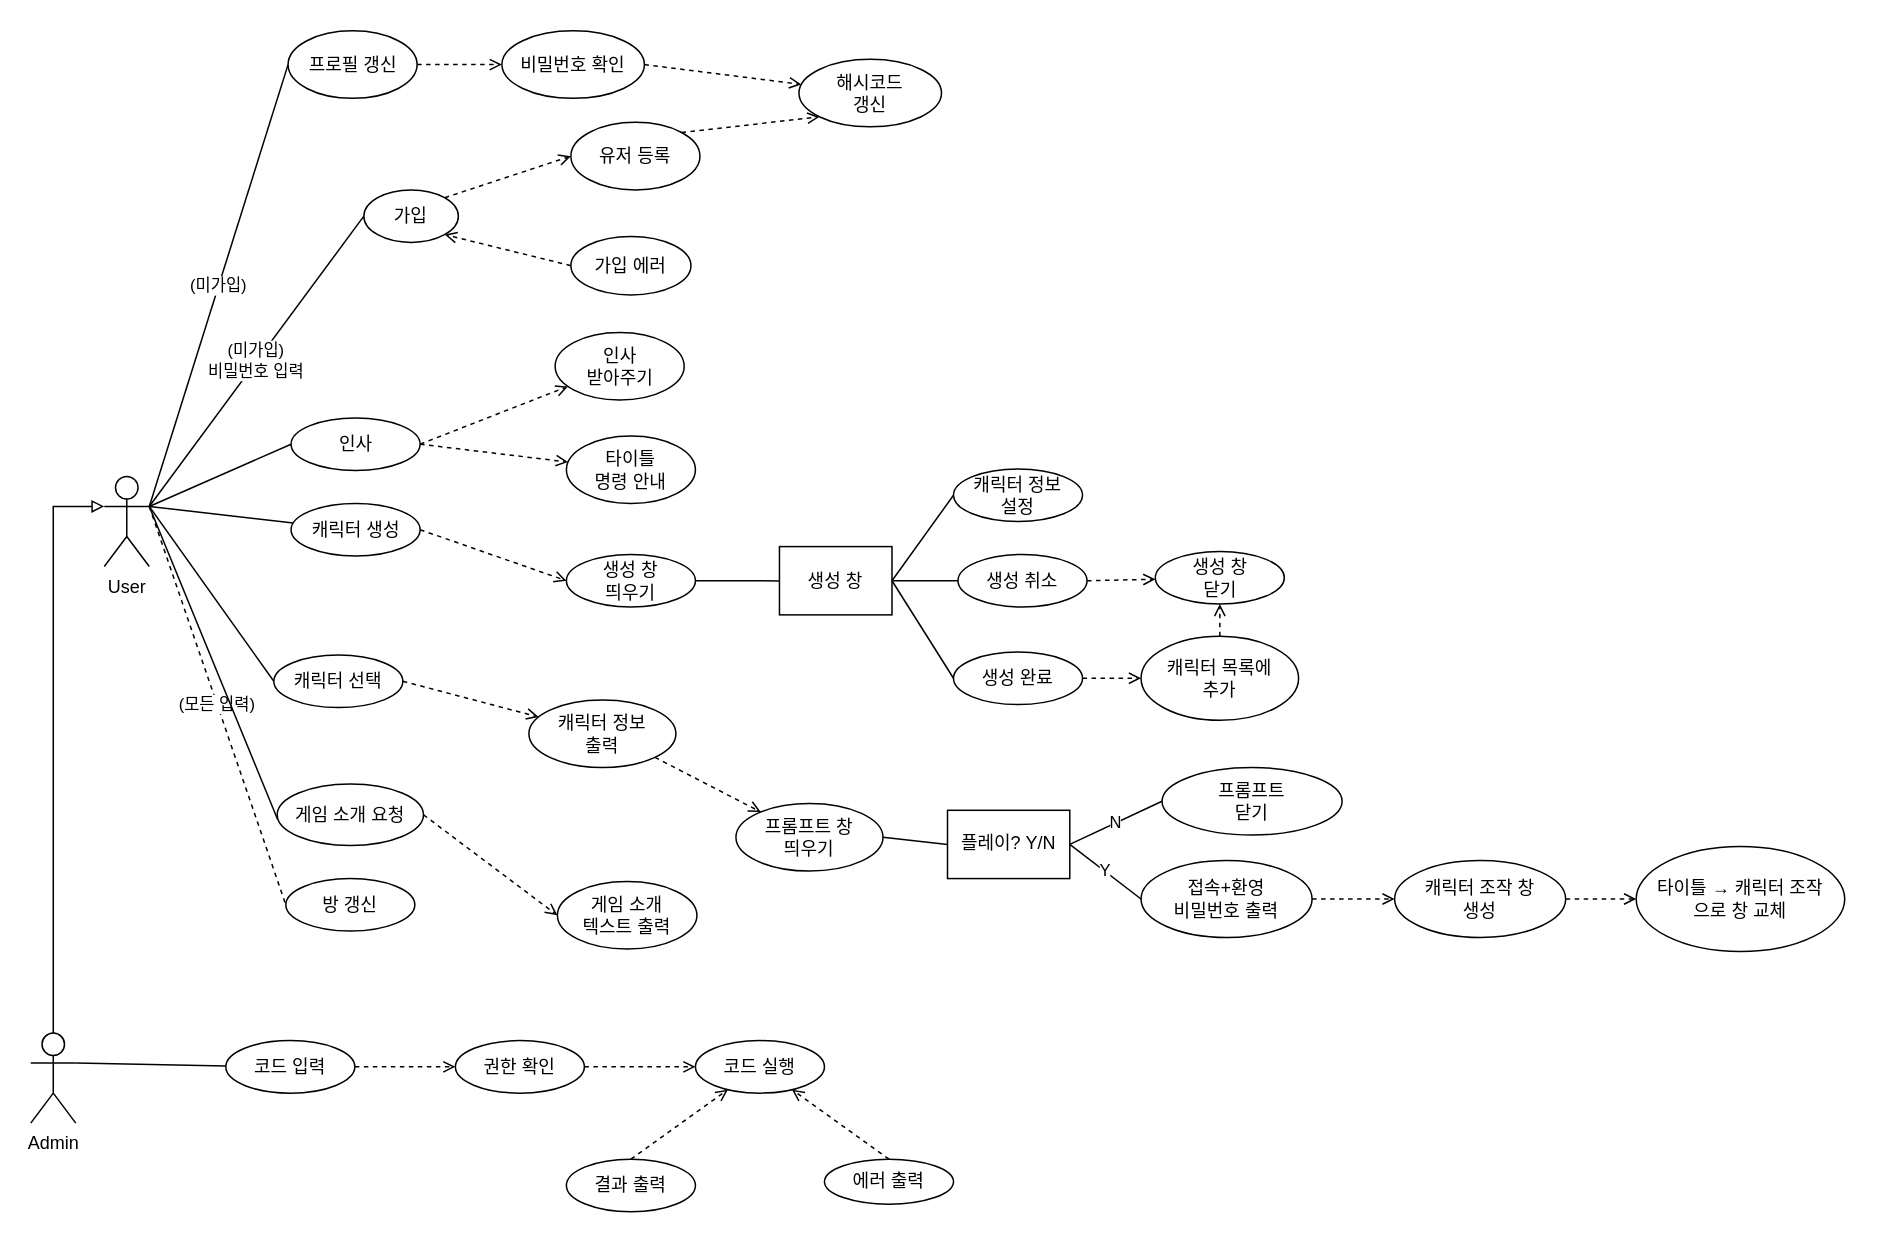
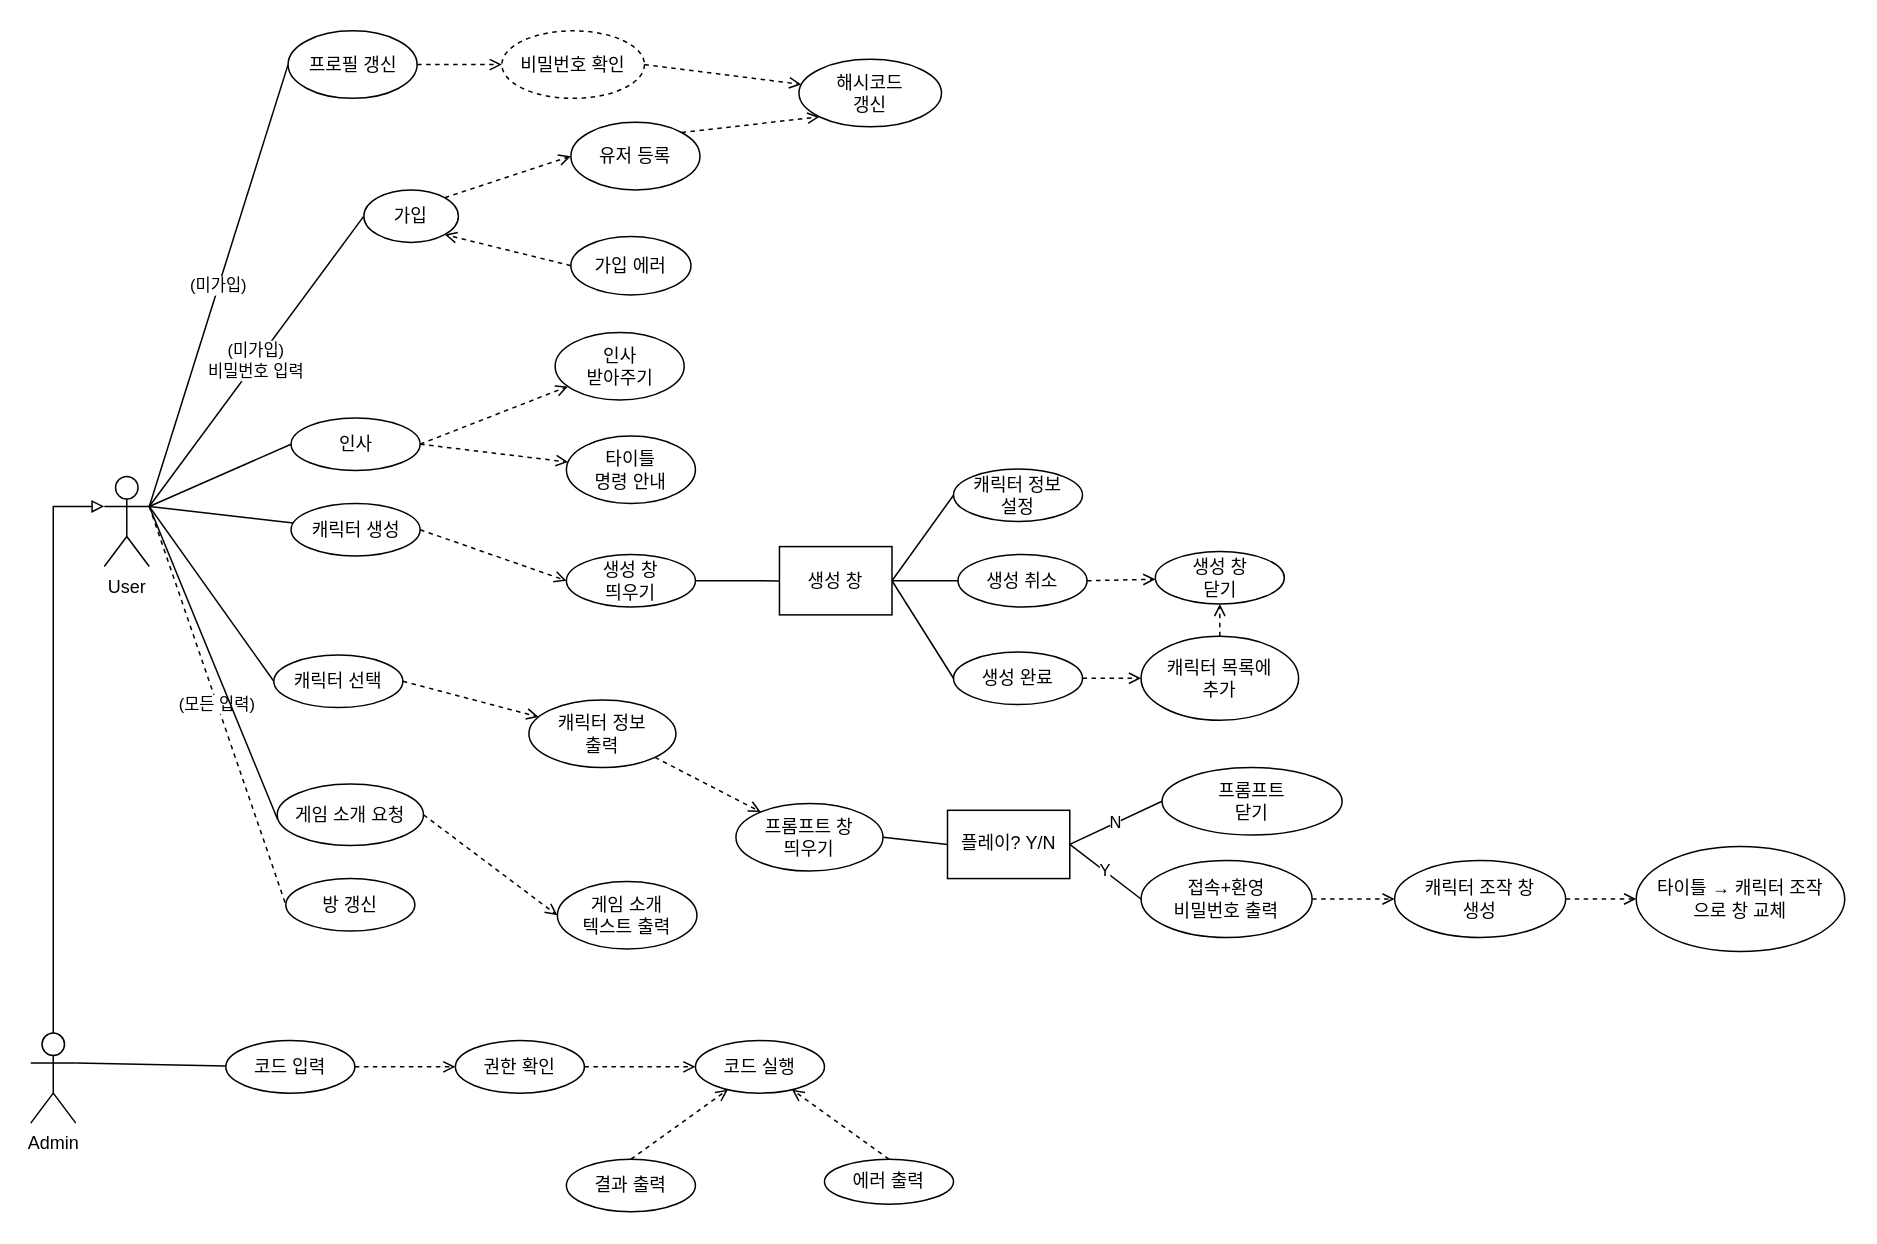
node "비밀번호 확인": style solid -> dashed
